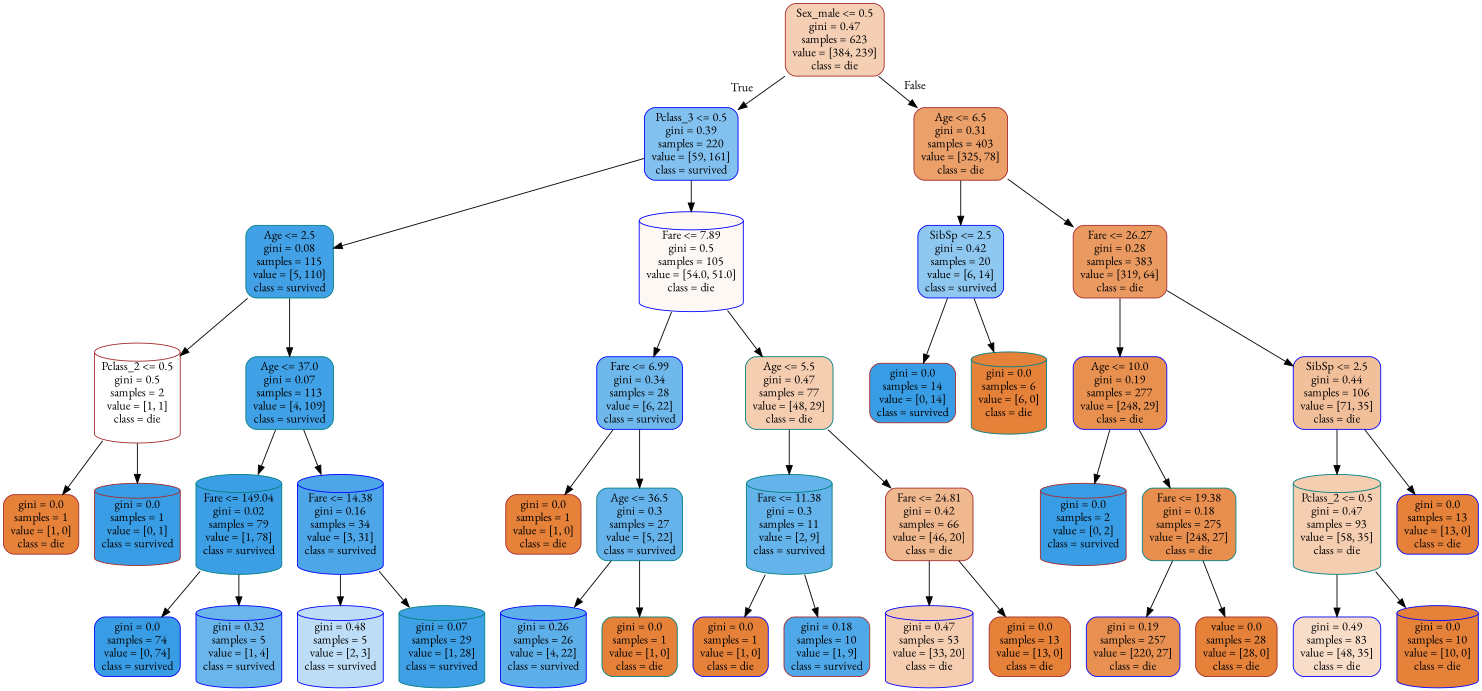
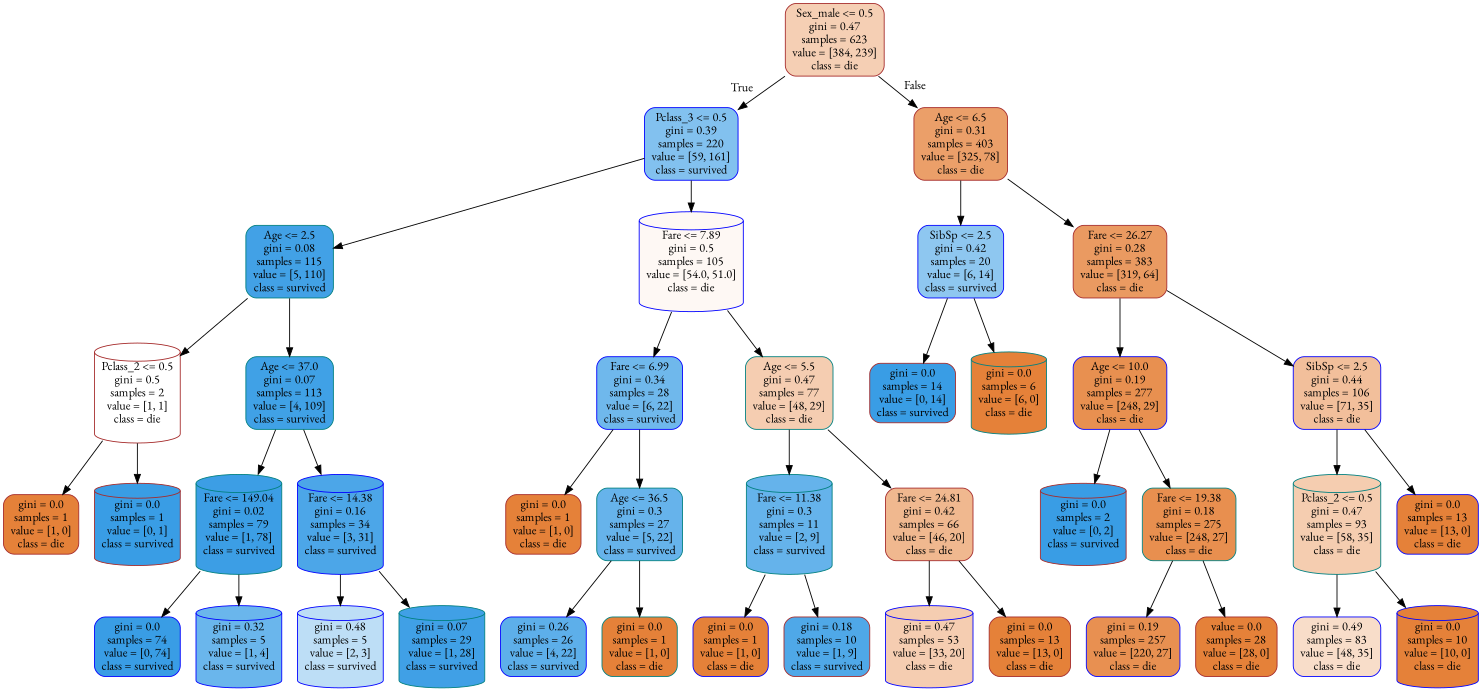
node "gini = 0.26 samples = 26 value = [4, 22] class = survived": shape cylinder -> box
